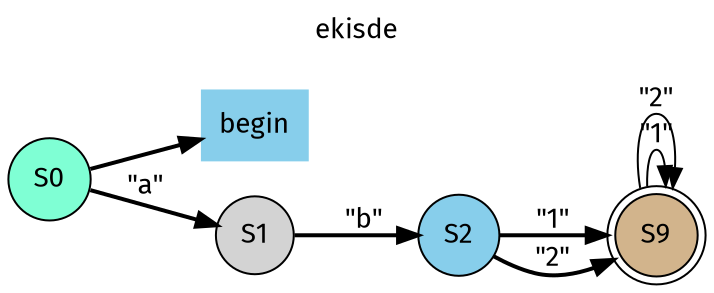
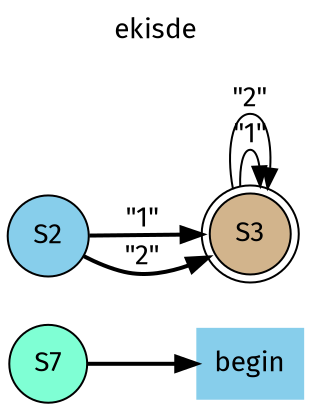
node "S0": label "S0" -> "S7"
node "S1": removed
node "S9": label "S9" -> "S3"
